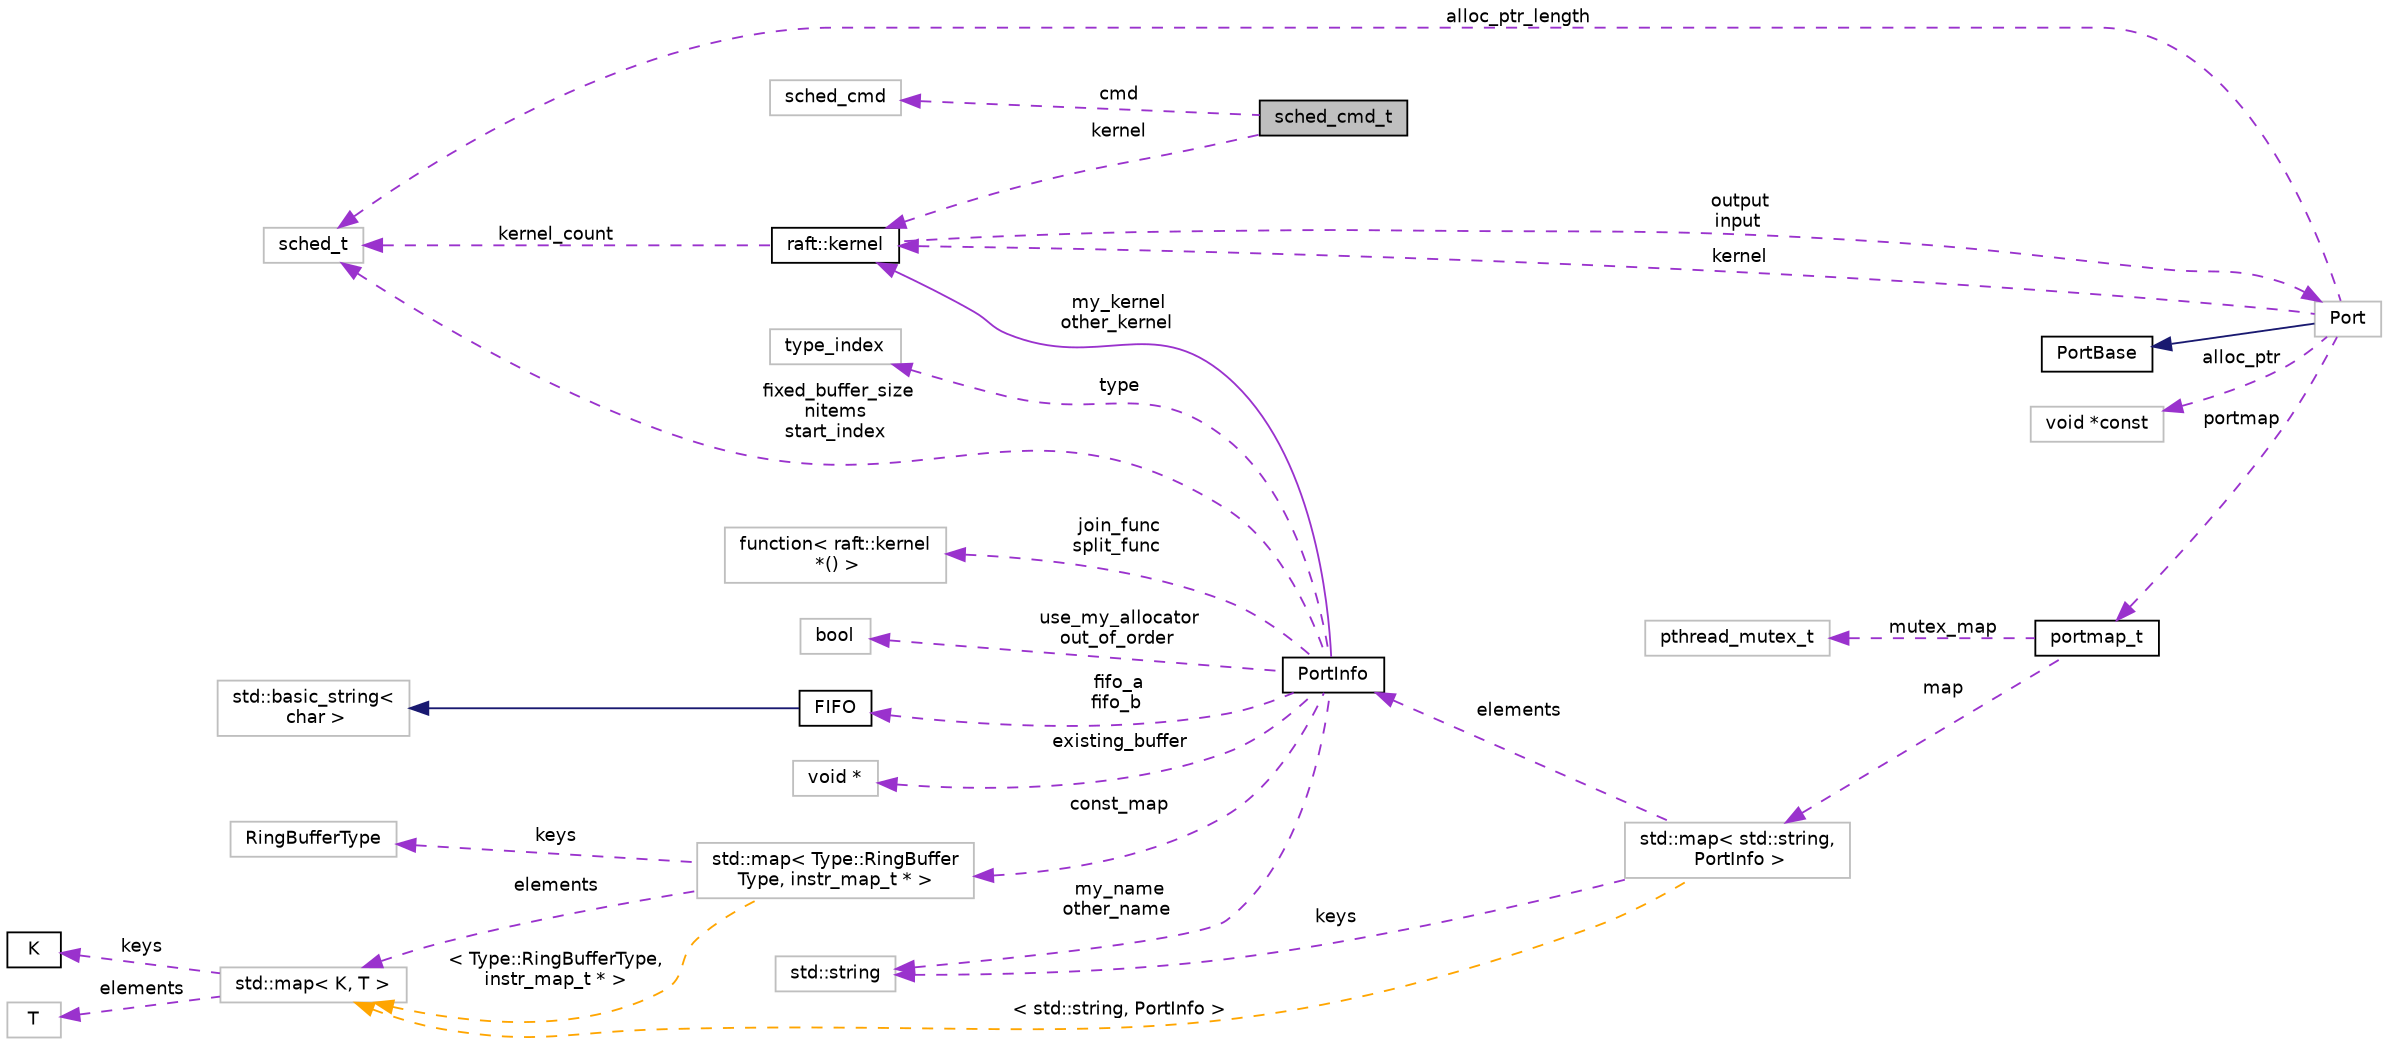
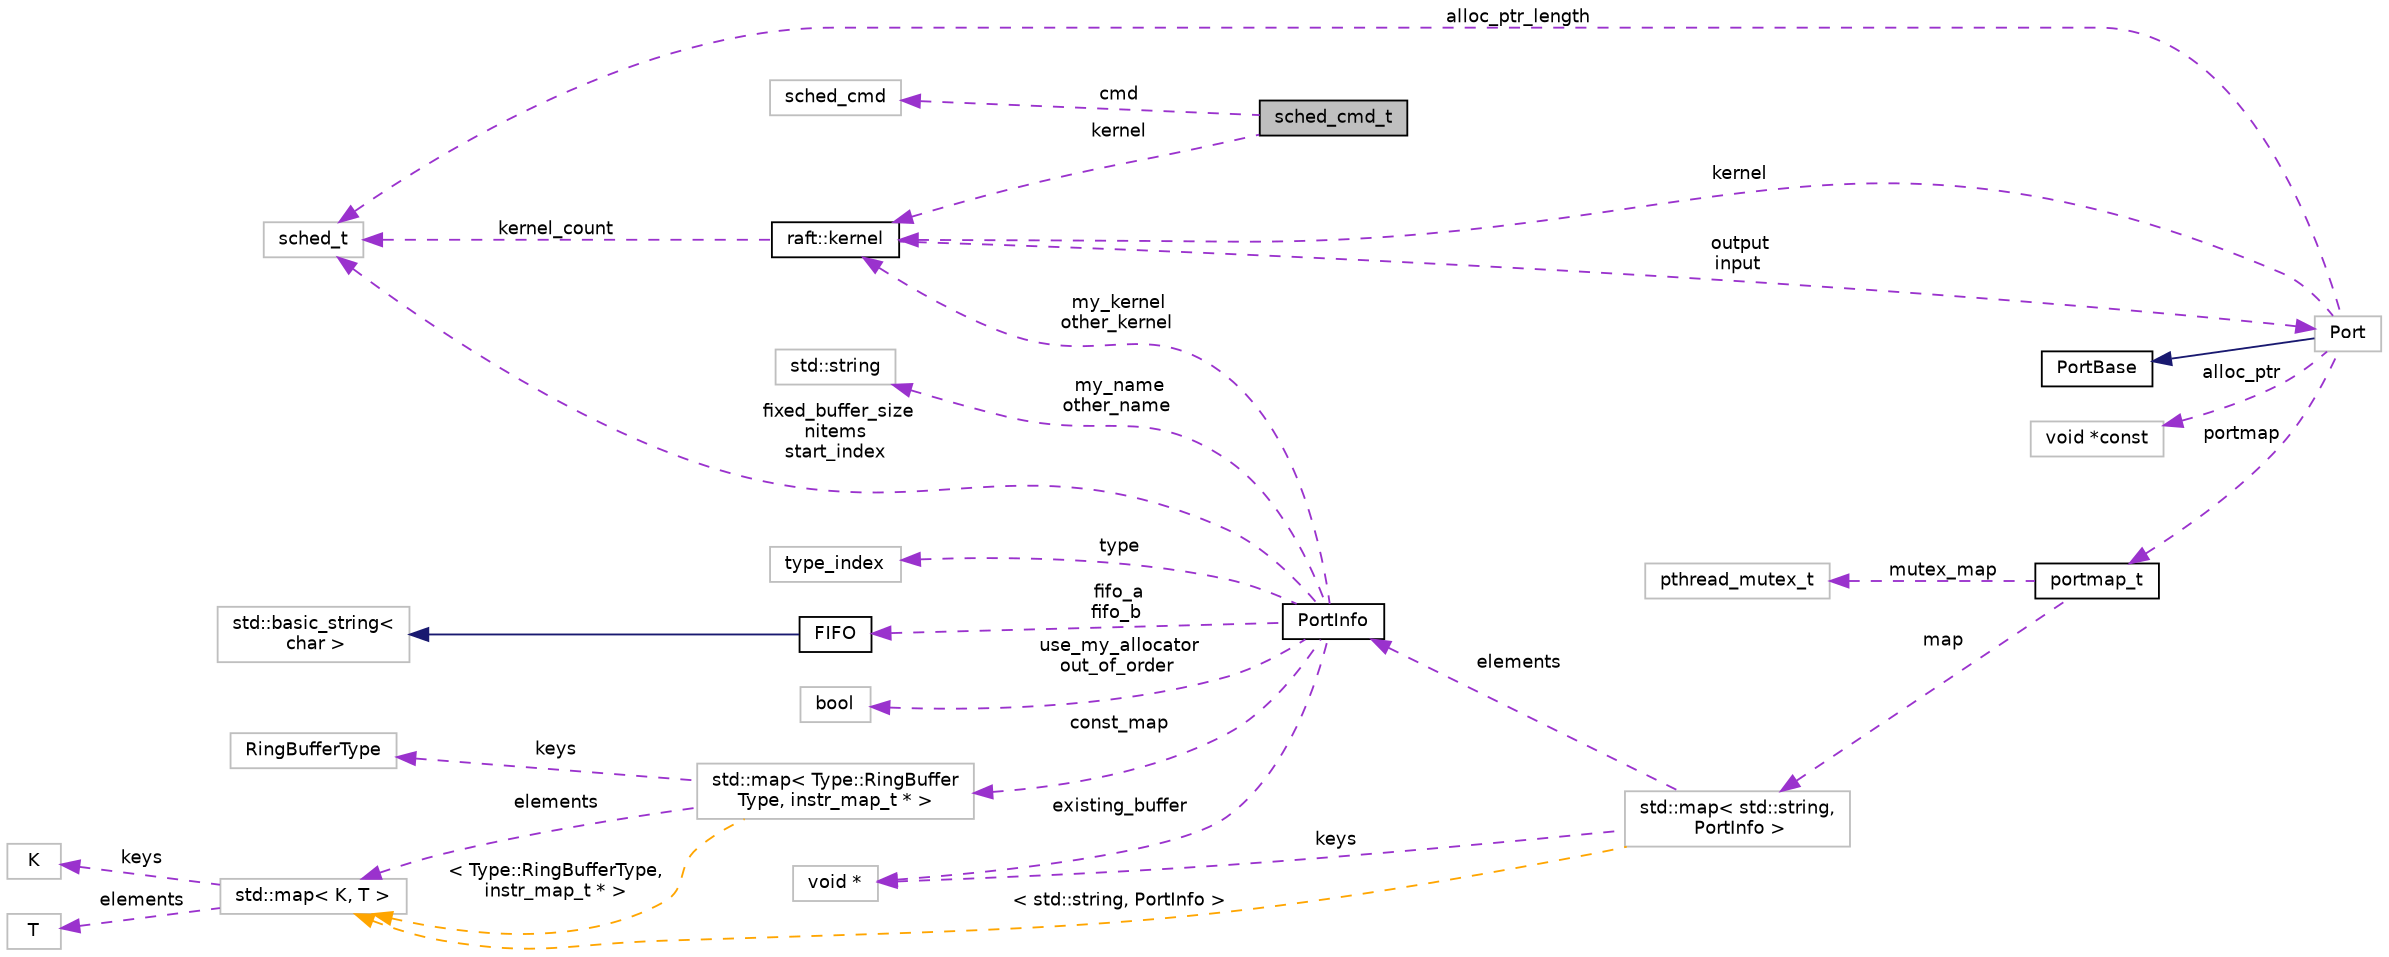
edge "PortInfo" -> "raft::kernel": style solid -> dashed
node "function< raft::kernel *() >": removed
node "K": color black -> grey75
edge "std::map< std::string, PortInfo >" -> "std::string": now "std::map< std::string, PortInfo >" -> "void *"
